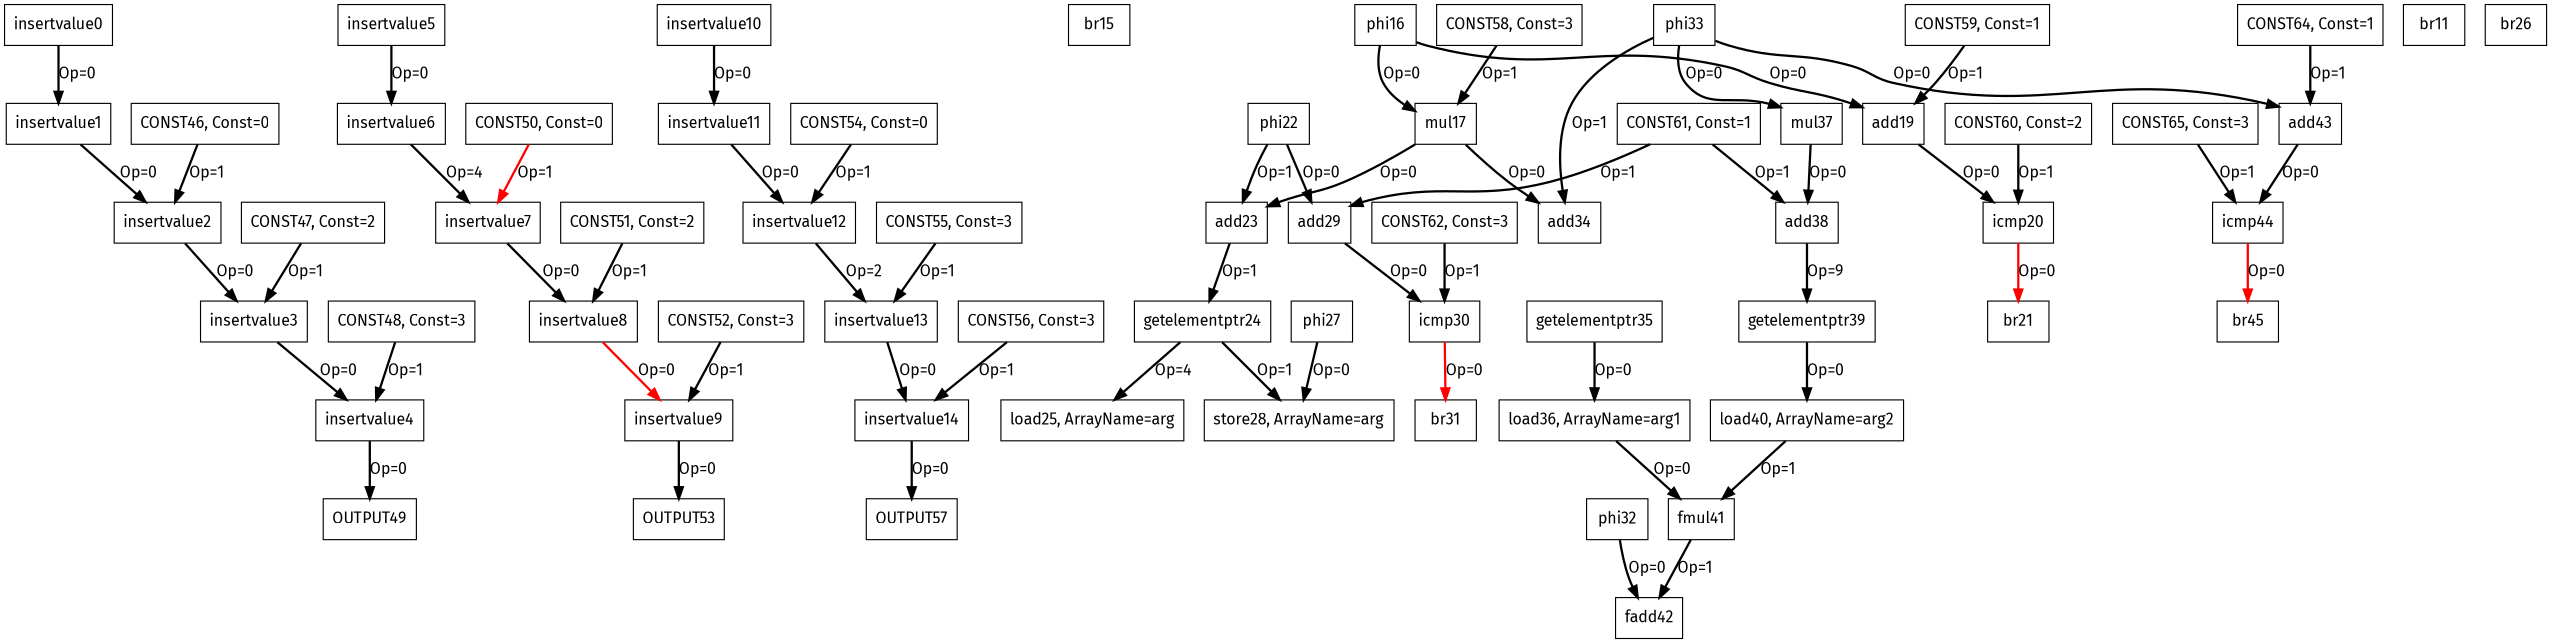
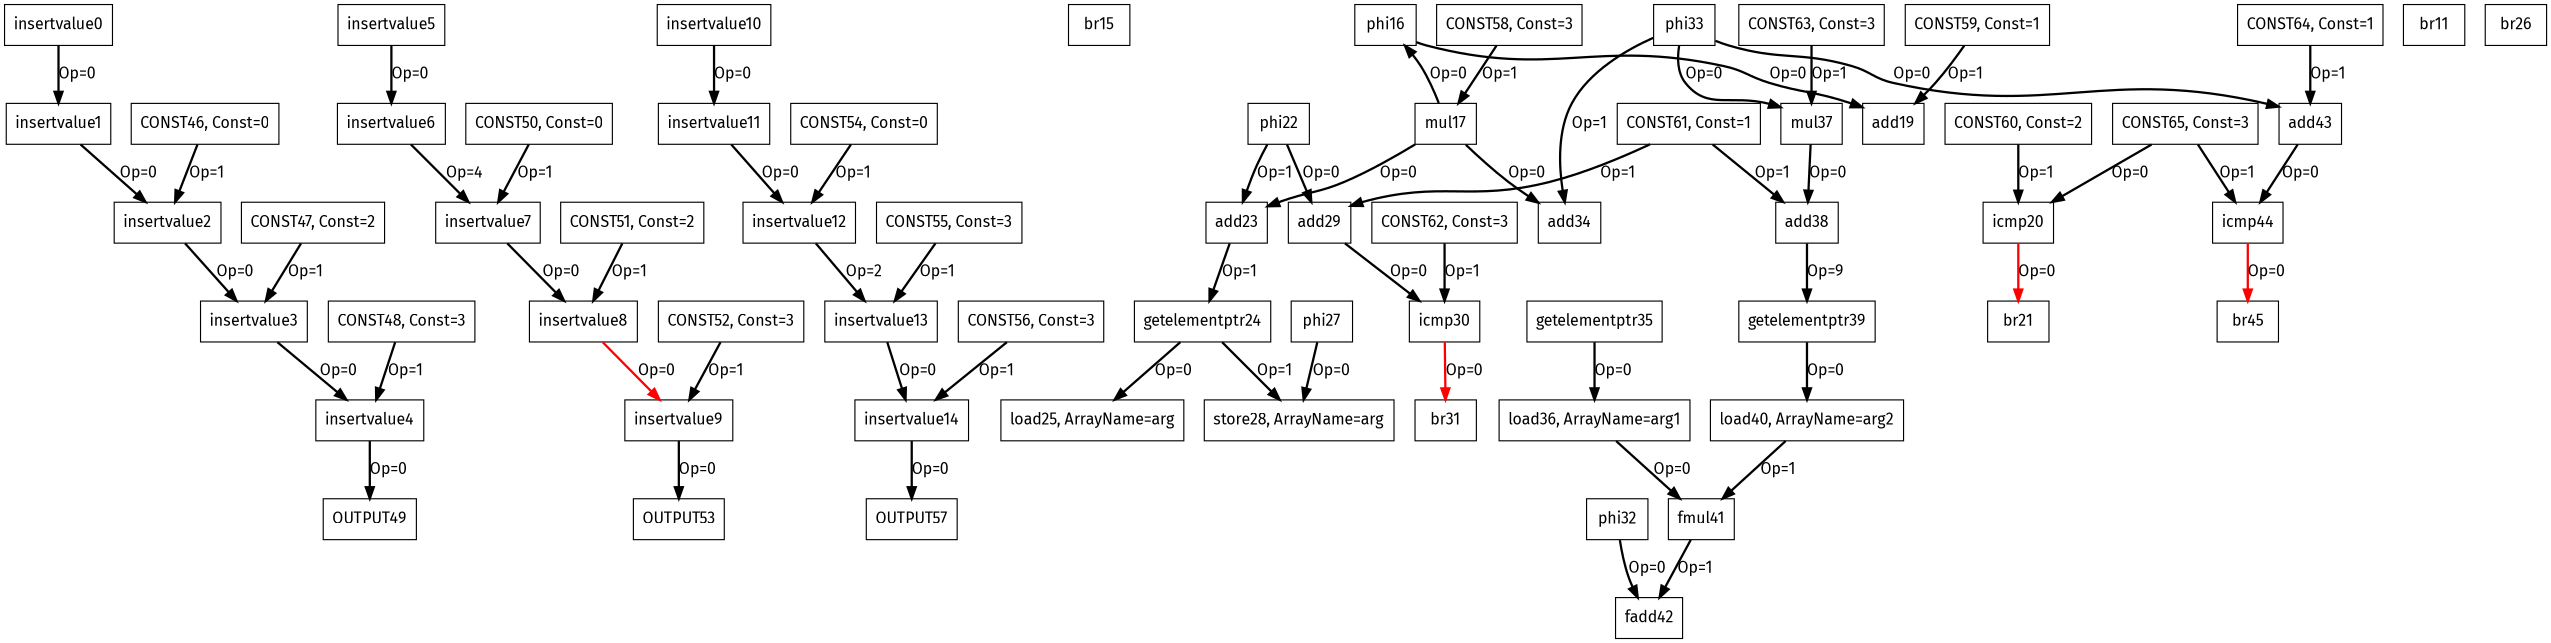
node "CONST63, Const=3": added
edge "phi16" -> "mul17": reversed
edge "CONST50, Const=0" -> "insertvalue7": color red -> black
edge "add19" -> "icmp20": now "CONST65, Const=3" -> "icmp20"
edge "getelementptr24" -> "load25, ArrayName=arg": label "Op=4" -> "Op=0"
